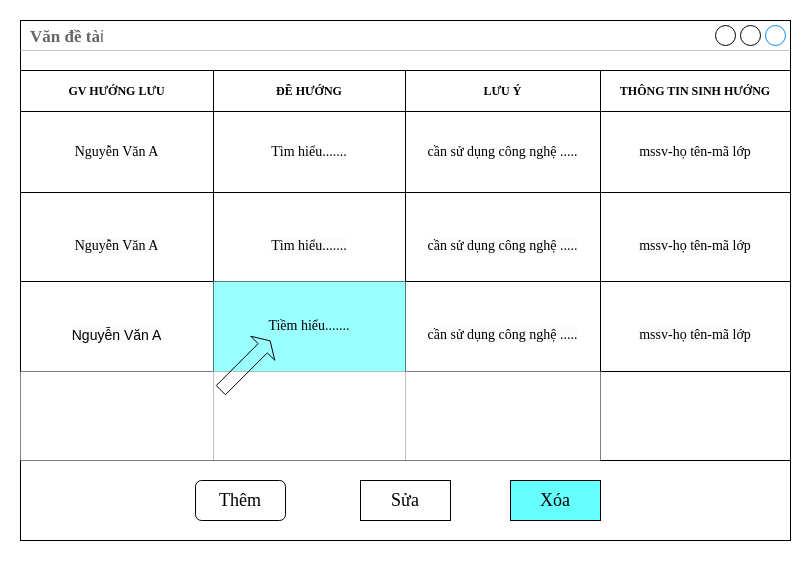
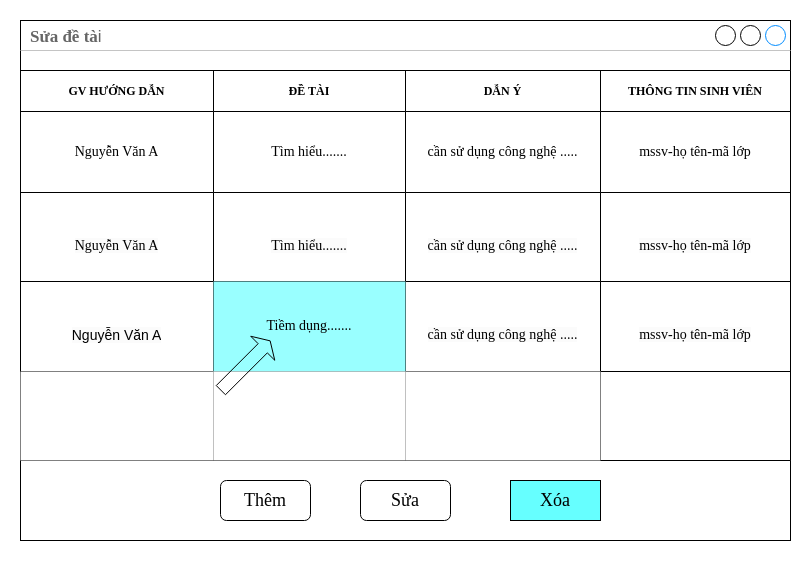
node "Văn đề tài": label "Văn đề tài" -> "Sửa đề tài"
node "GV HƯỚNG LƯU": label "GV HƯỚNG LƯU" -> "GV HƯỚNG DẪN"
node "ĐỀ HƯỚNG": label "ĐỀ HƯỚNG" -> "ĐỀ TÀI"
node "LƯU Ý": label "LƯU Ý" -> "DẪN Ý"
node "THÔNG TIN SINH HƯỚNG": label "THÔNG TIN SINH HƯỚNG" -> "THÔNG TIN SINH VIÊN"
node "Tiềm hiểu.......": label "Tiềm hiểu......." -> "Tiềm dụng......."
node "Thêm": moved (241, 501) -> (266, 501)
node "Sửa": shape rectangle -> rounded rectangle
